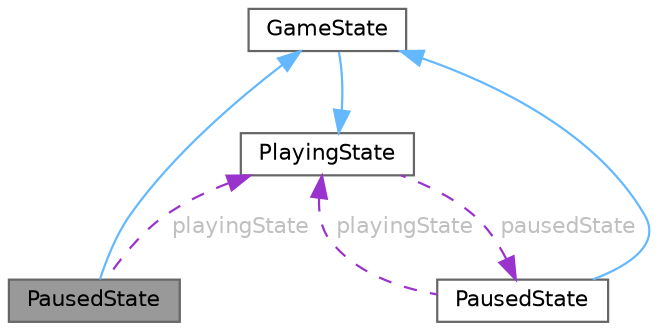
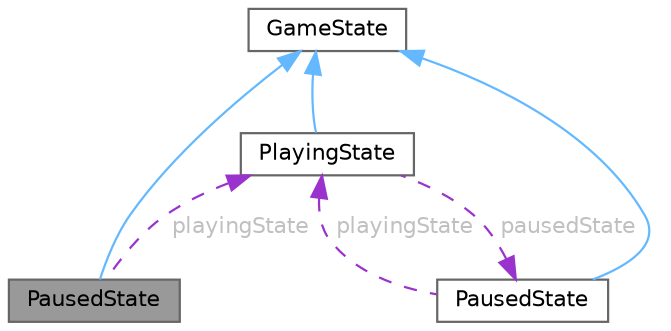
edge "GameState" -> "PlayingState": reversed
